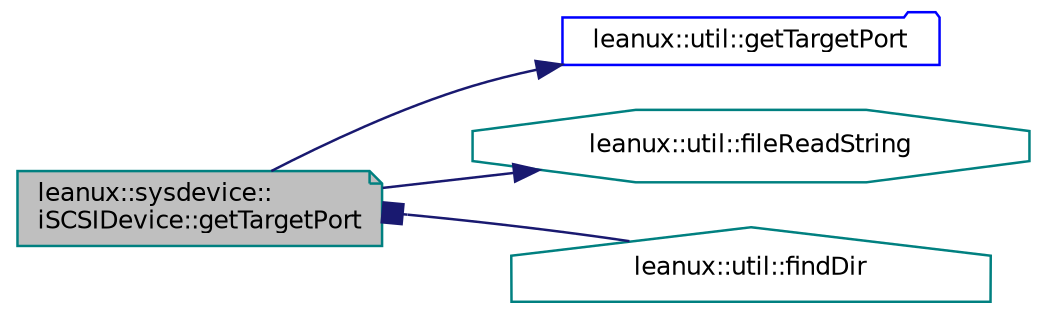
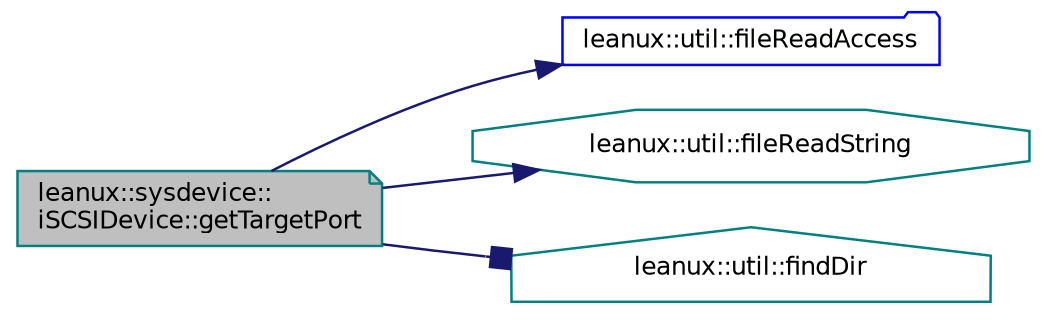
node "leanux::util::getTargetPort": label "leanux::util::getTargetPort" -> "leanux::util::fileReadAccess"
edge "leanux::util::findDir" -> "leanux::sysdevice:: iSCSIDevice::getTargetPort": reversed
